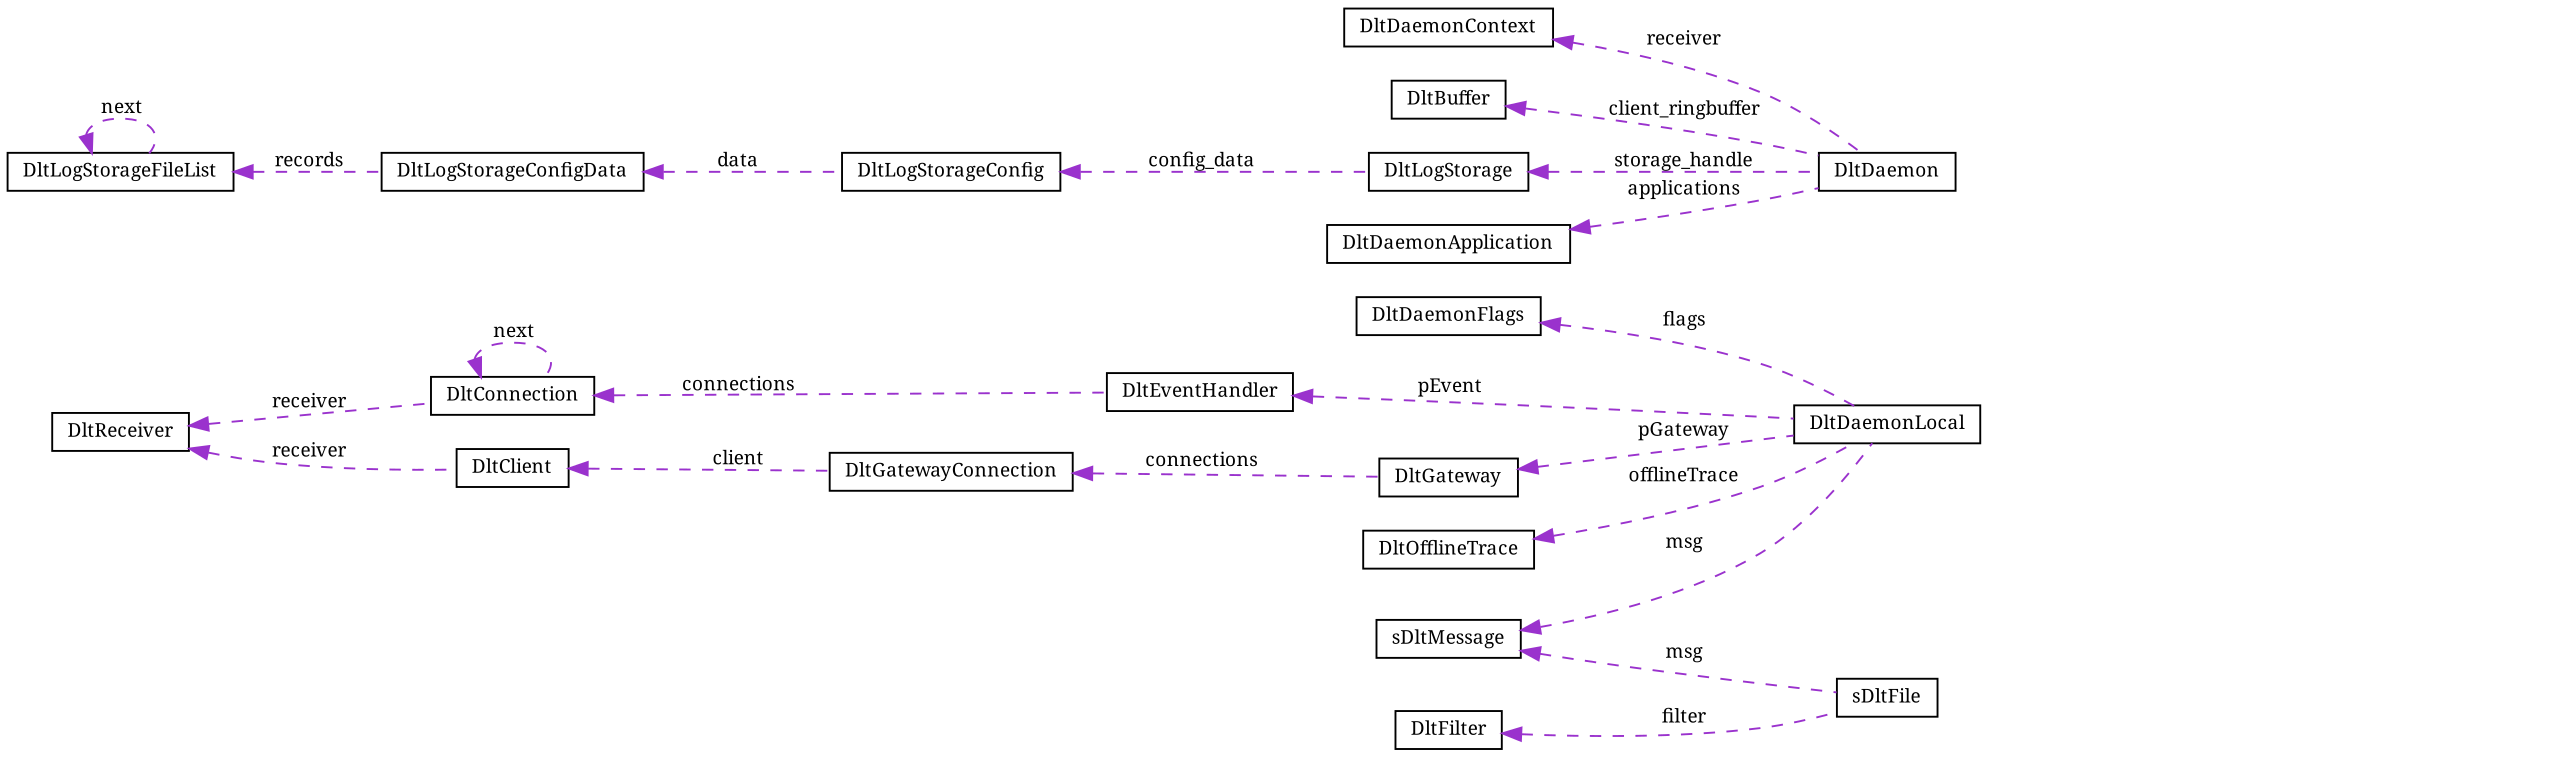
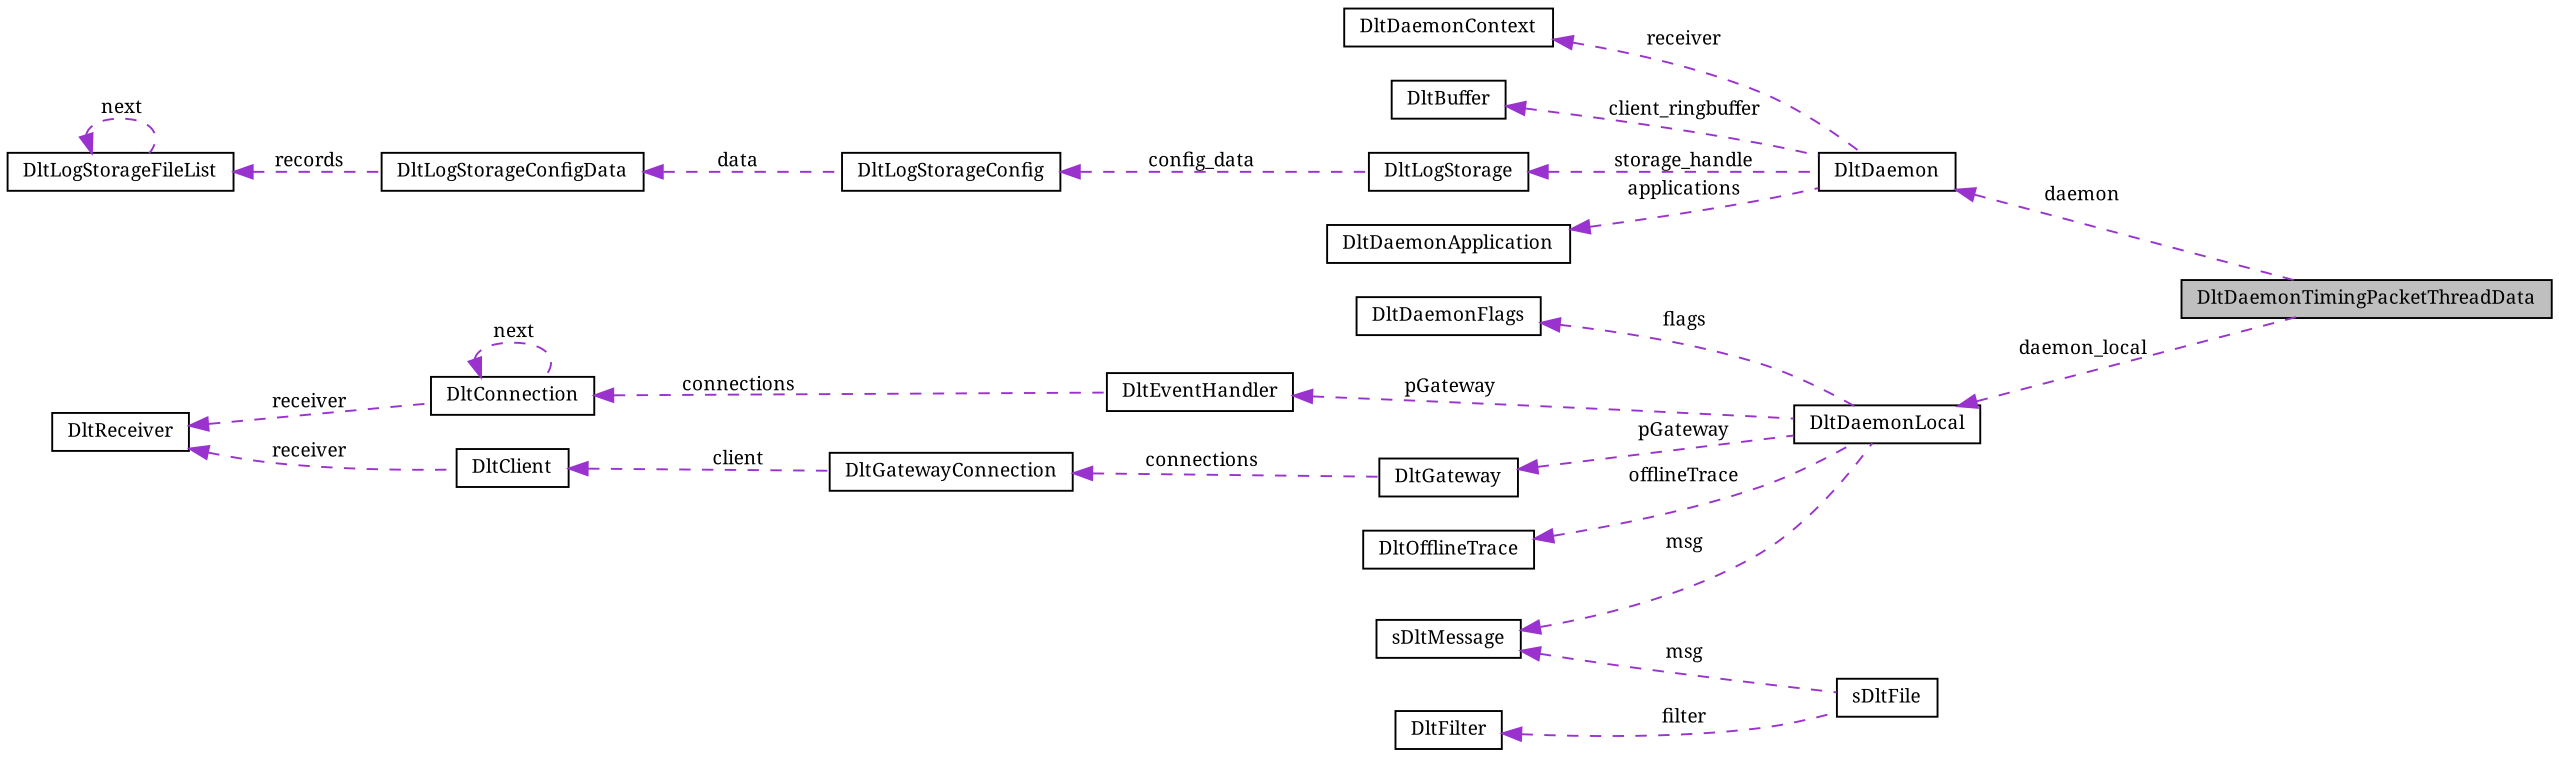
node "DltDaemonTimingPacketThreadData": added
edge "DltDaemonLocal" -> "DltEventHandler": label " pEvent" -> " pGateway"
